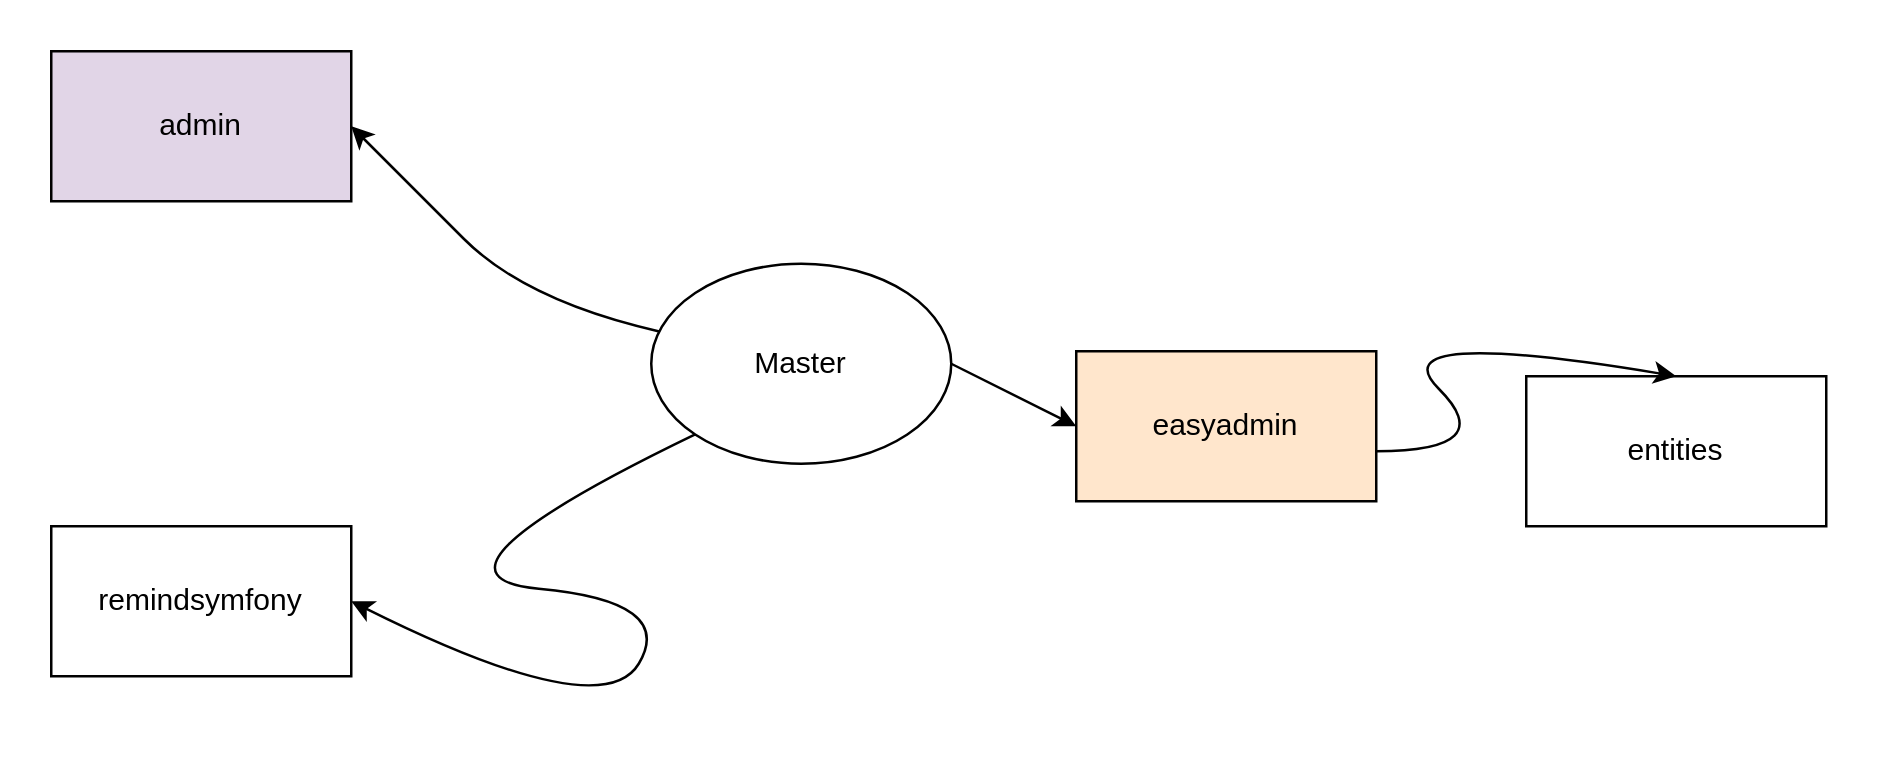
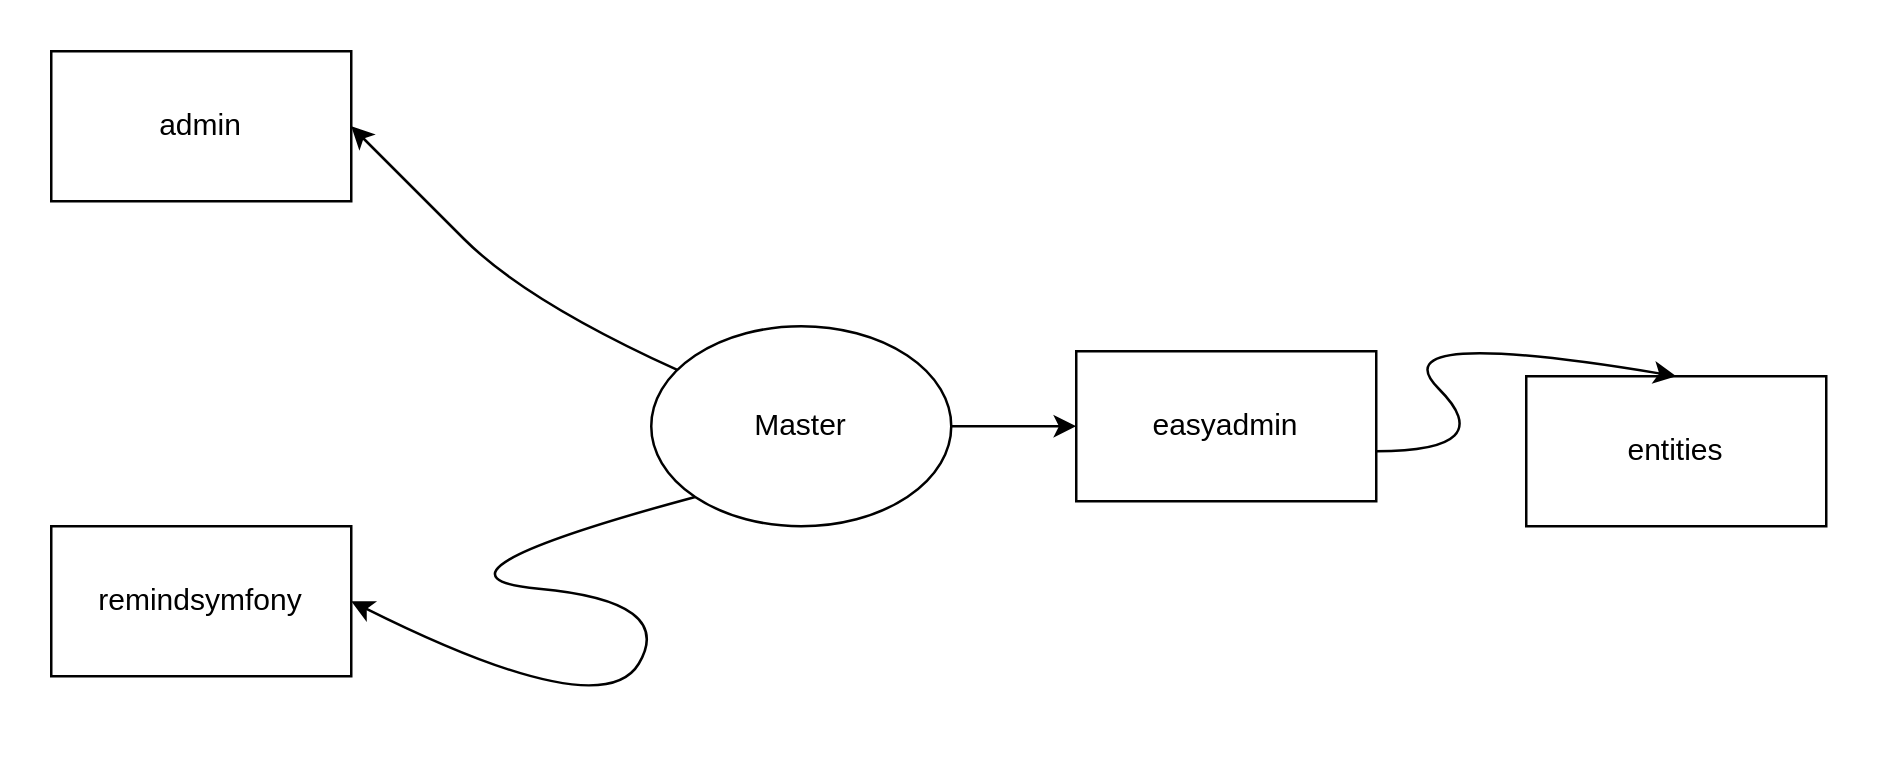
node "admin": fillcolor #e1d5e7 -> #ffffff
node "Master": moved (801, 364) -> (801, 426)
node "easyadmin": fillcolor #ffe6cc -> #ffffff
